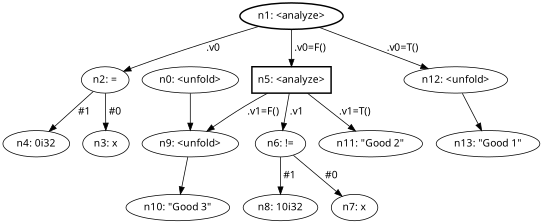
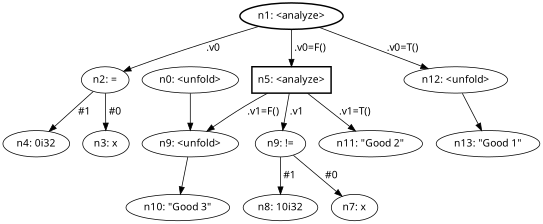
node "n6: !=": label "n6: !=" -> "n9: !="
